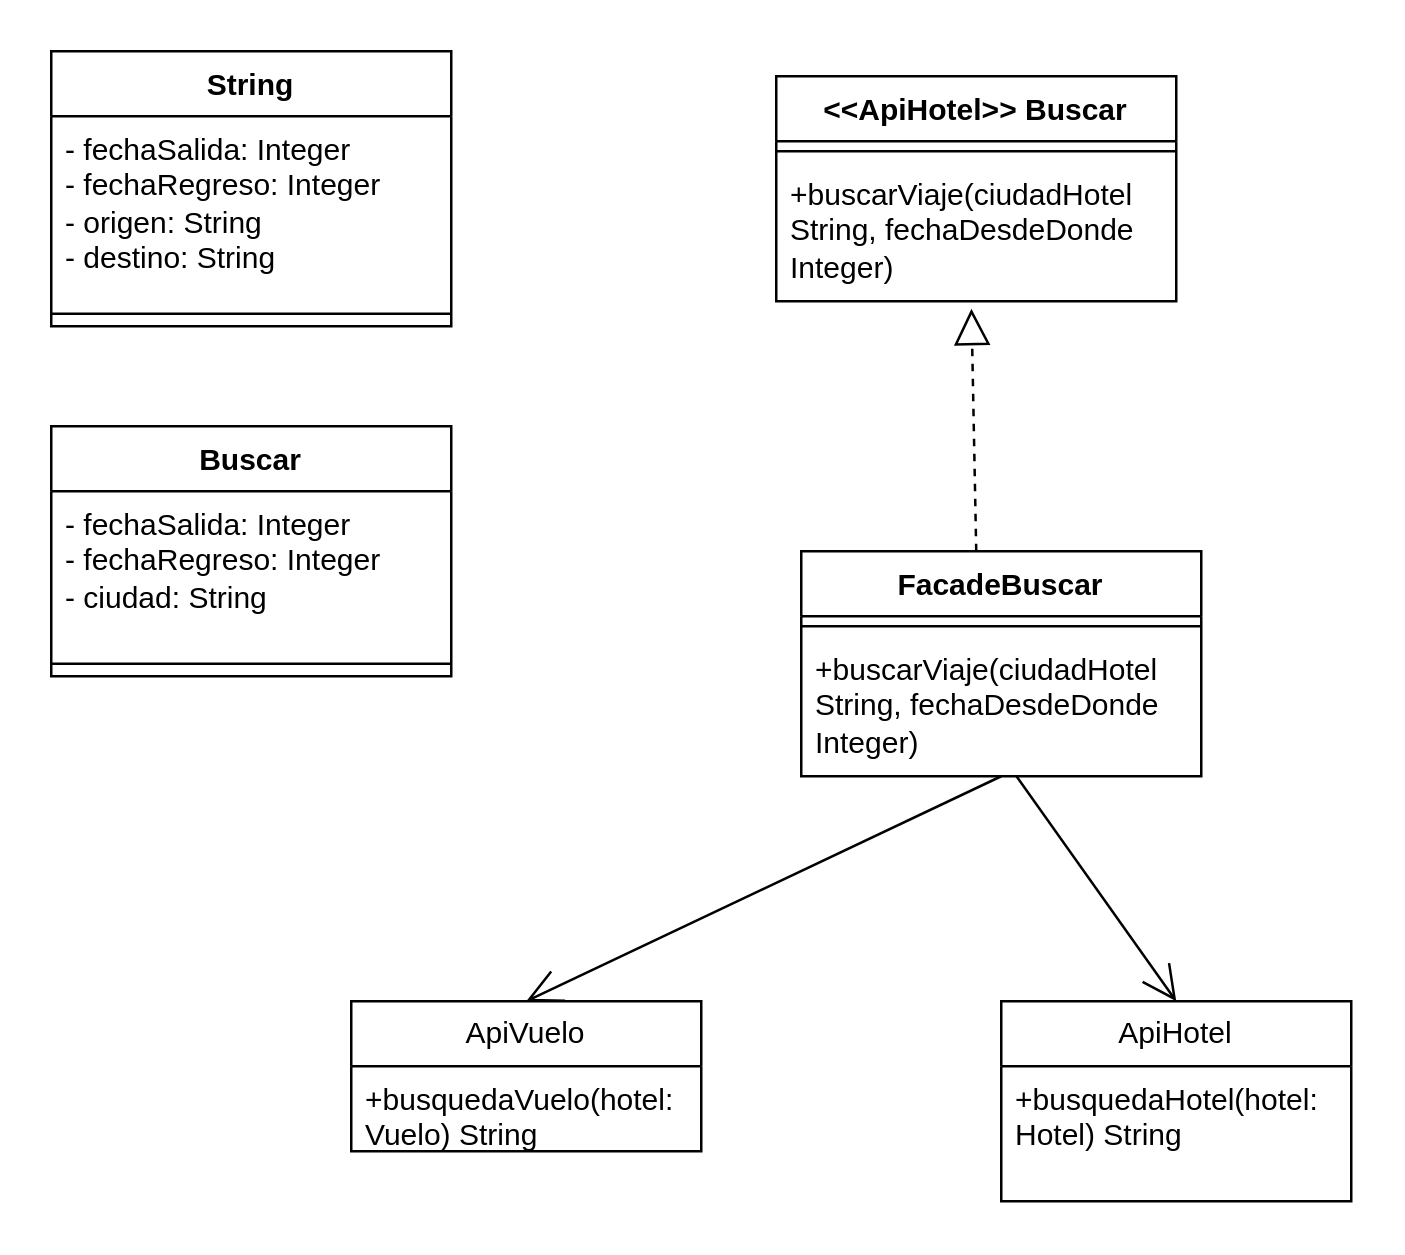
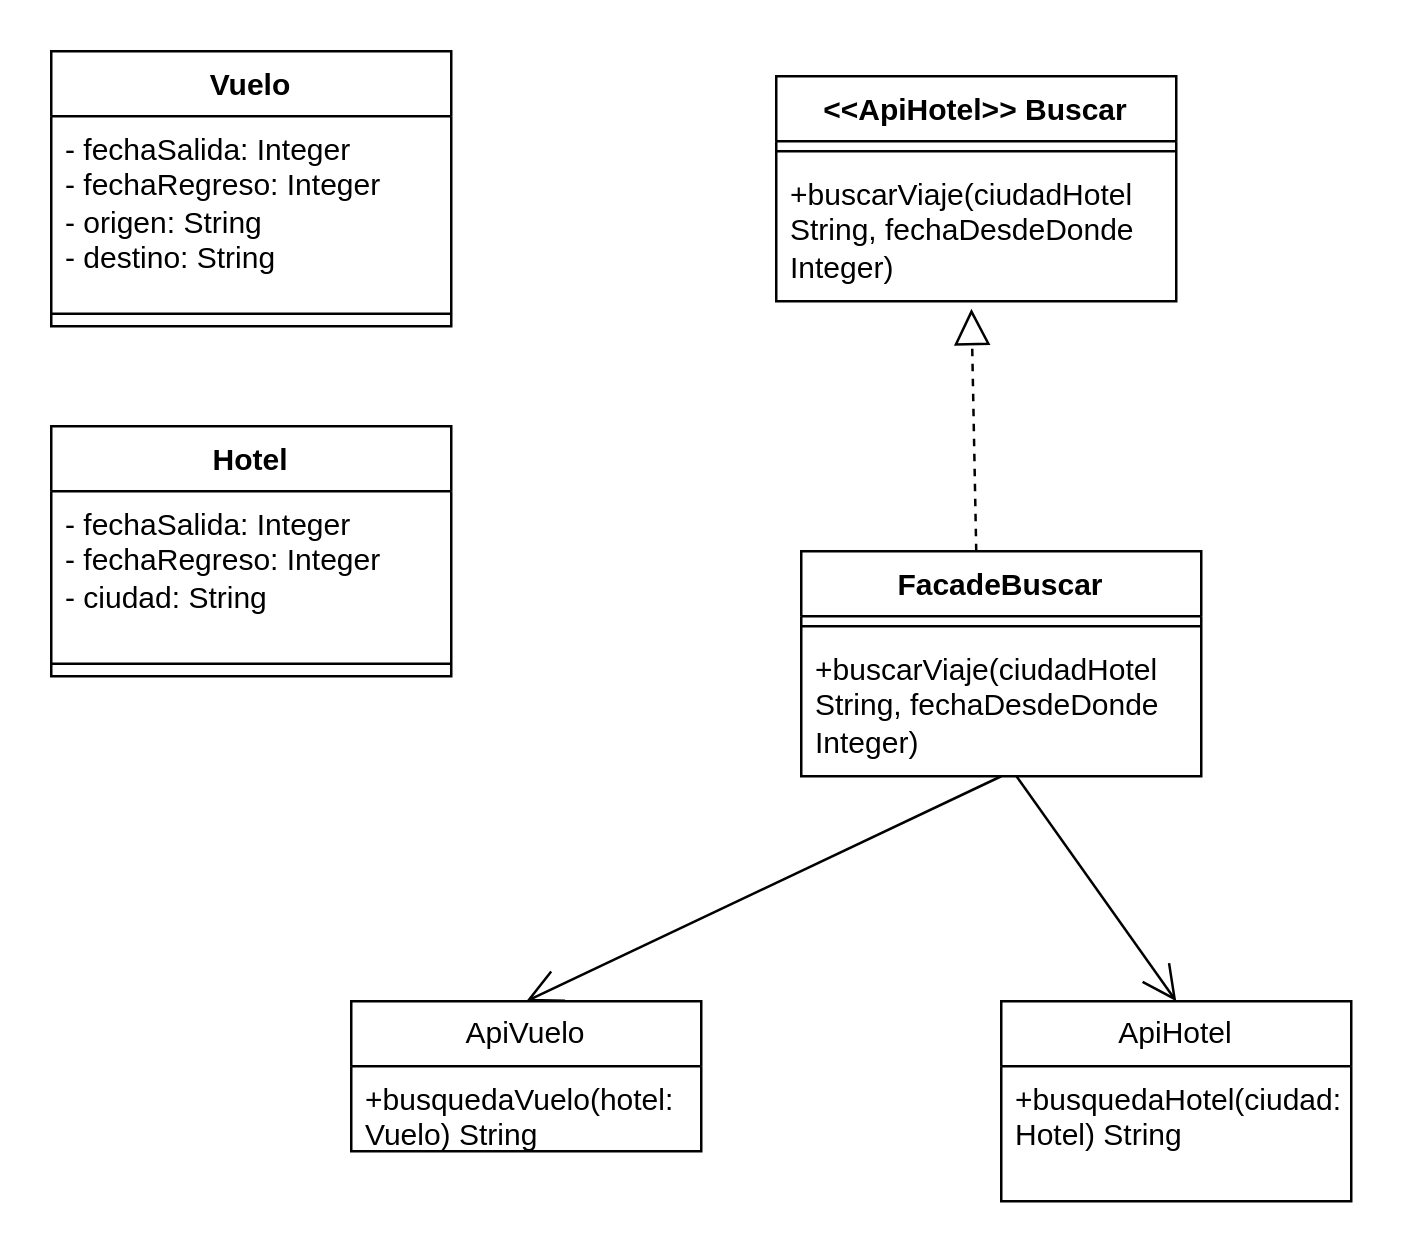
node "String": label "String" -> "Vuelo"
node "Buscar": label "Buscar" -> "Hotel"
node "+busquedaHotel(hotel: Hotel) String": label "+busquedaHotel(hotel: Hotel) String" -> "+busquedaHotel(ciudad: Hotel) String"
